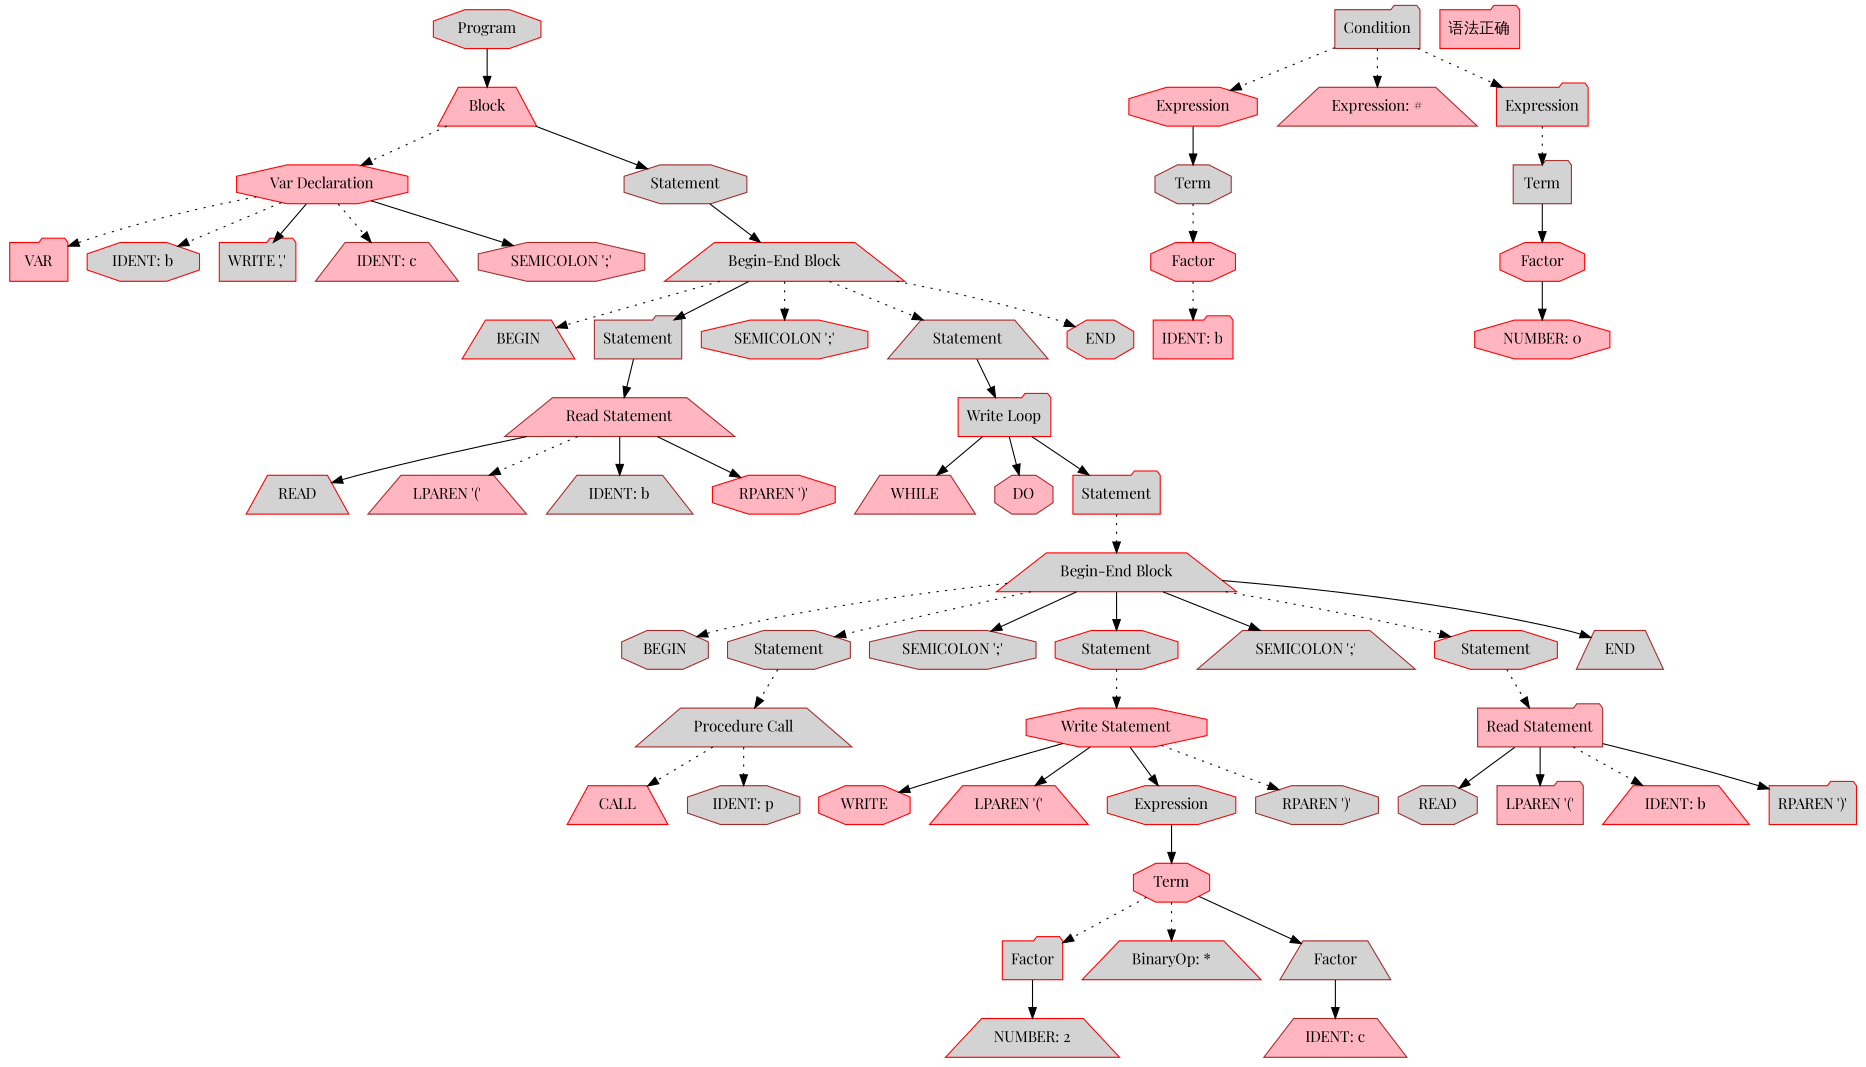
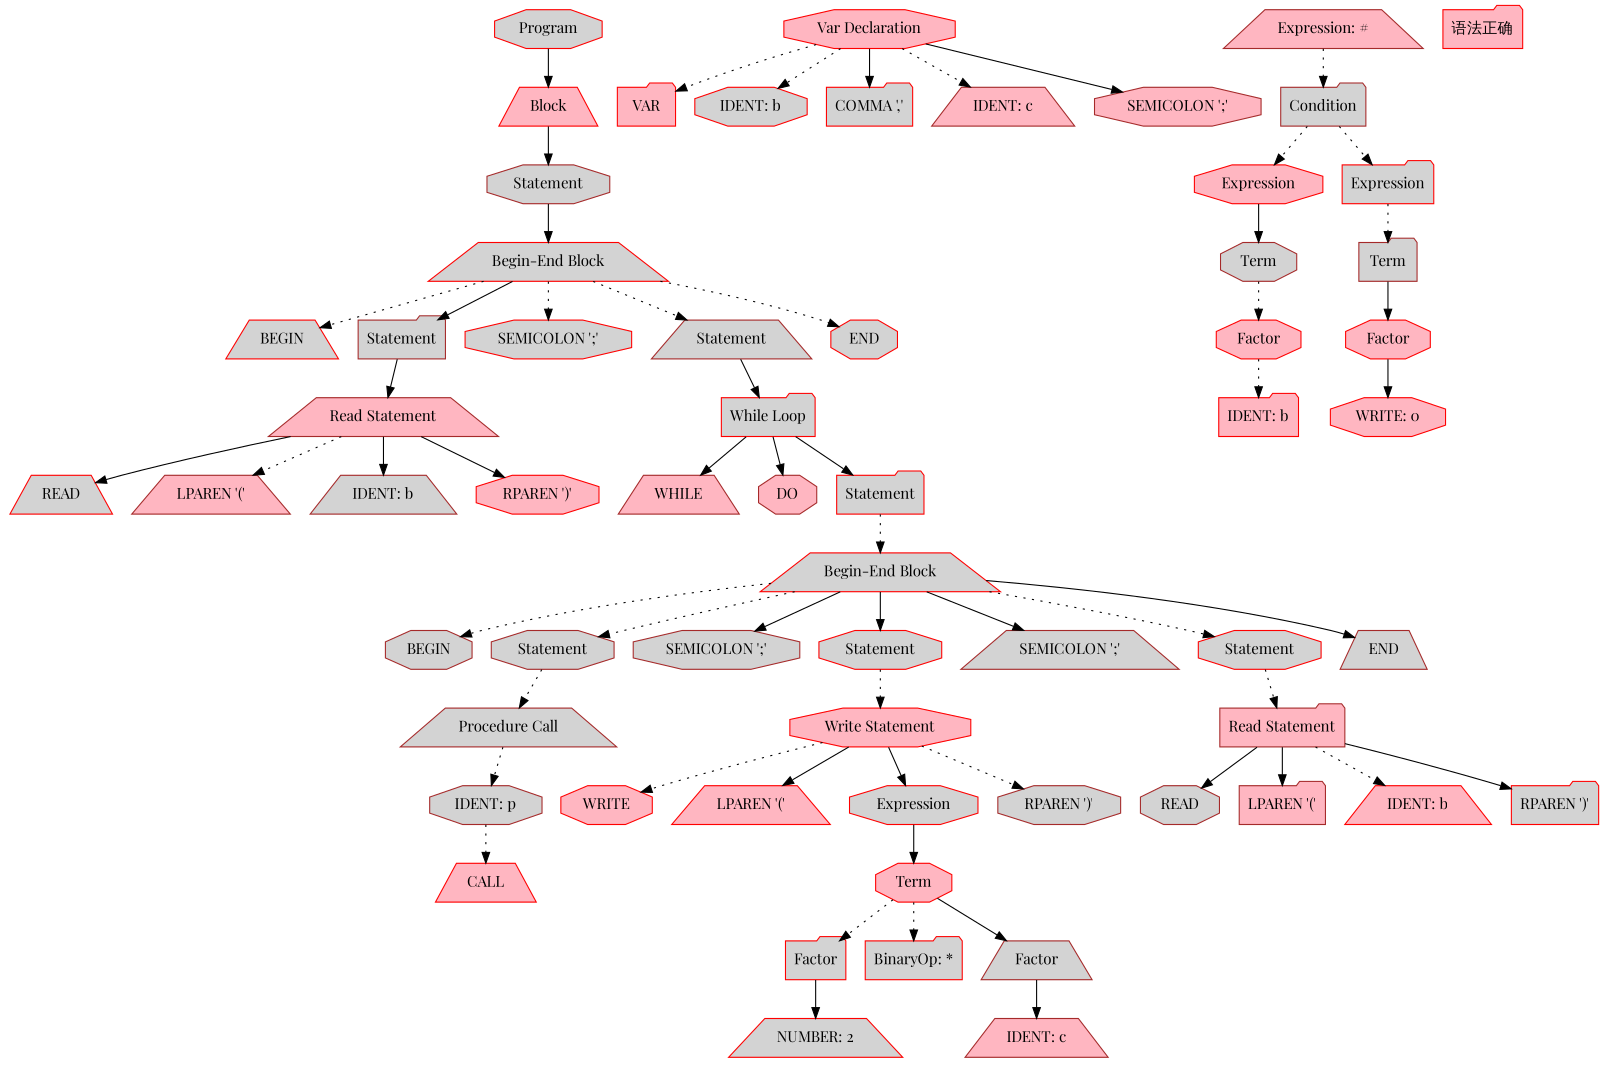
edge "Condition" -> "Expression: #": reversed
edge "Block" -> "Var Declaration": removed
node "WRITE ','": label "WRITE ','" -> "COMMA ','"
node "NUMBER: 0": label "NUMBER: 0" -> "WRITE: 0"
node "Write Loop": label "Write Loop" -> "While Loop"
edge "Procedure Call" -> "CALL": now "IDENT: p" -> "CALL"
edge "Write Statement" -> "WRITE": style solid -> dotted
node "BinaryOp: *": shape trapezium -> folder
